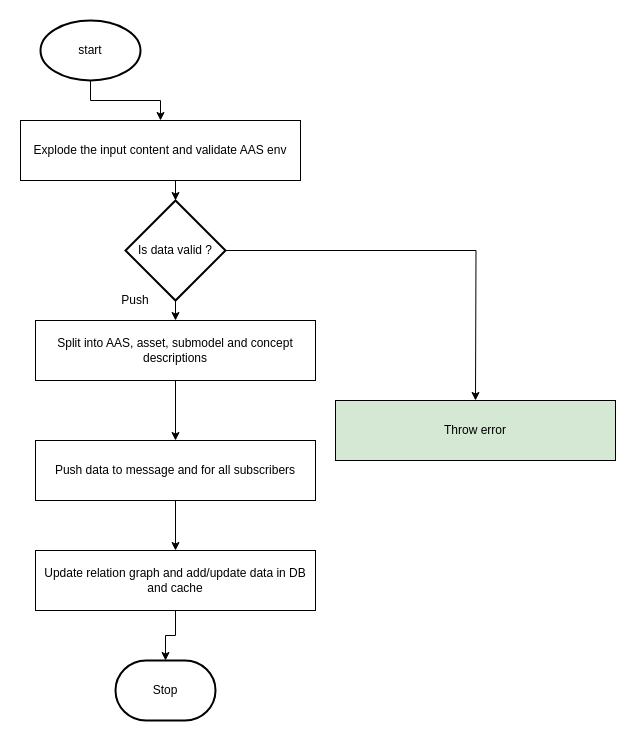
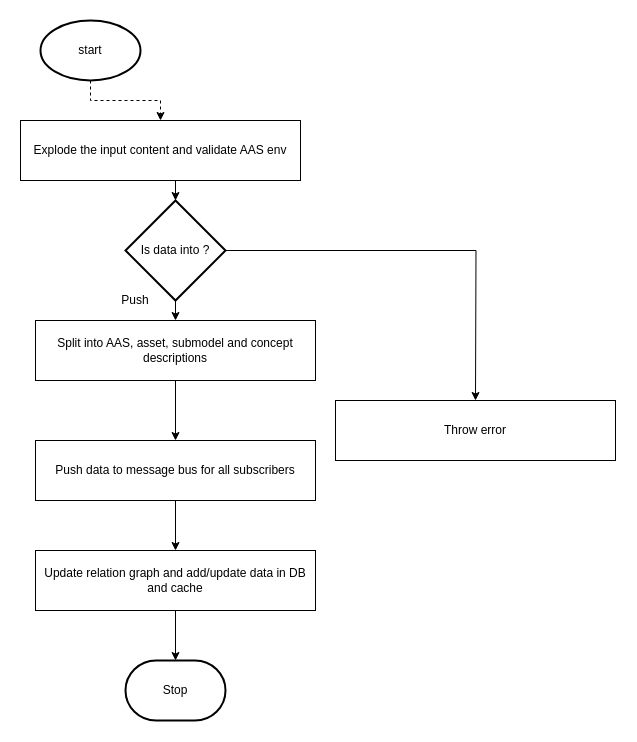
edge "start" -> "Explode the input content and validate AAS env": style solid -> dashed
node "Is data valid ?": label "Is data valid ?" -> "Is data into ?"
node "Throw error": fillcolor #d5e8d4 -> #ffffff
node "Push data to message and for all subscribers": label "Push data to message and for all subscribers" -> "Push data to message bus for all subscribers"
node "Stop": moved (166, 691) -> (176, 691)
